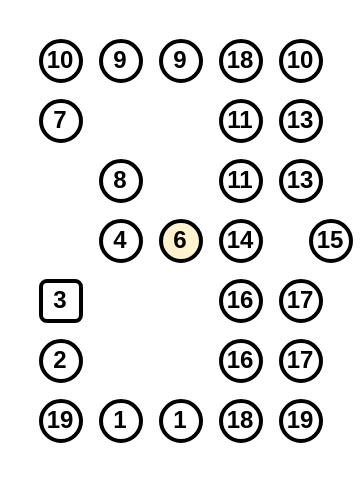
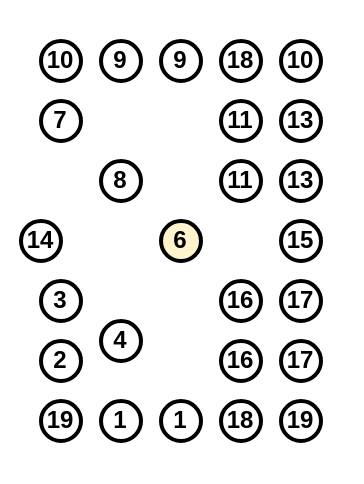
node "4": moved (121, 241) -> (121, 341)
node "14": moved (241, 241) -> (41, 241)
node "15": moved (331, 241) -> (301, 241)
node "3": shape rounded rectangle -> ellipse
